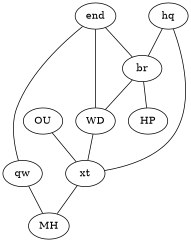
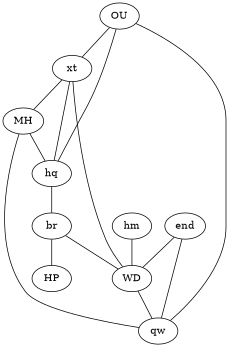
edge "end" -- "br": removed
edge "OU" -- "hq": added
edge "MH" -- "hq": added
edge "OU" -- "qw": added
node "hm": added
edge "WD" -- "qw": added
